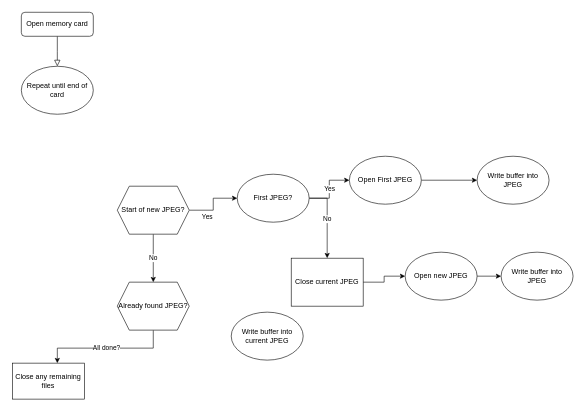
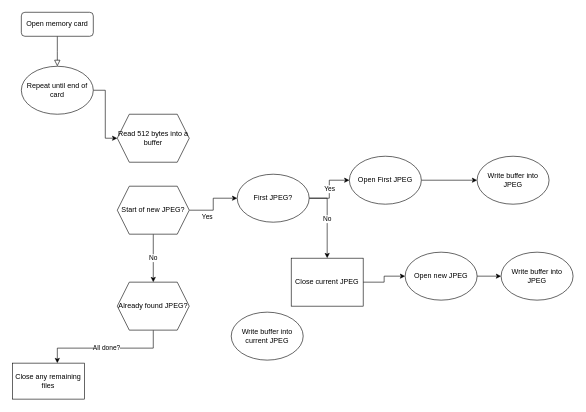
edge "Repeat until end of card" -> "Read 512 bytes into a buffer": added
node "Read 512 bytes into a buffer": added
